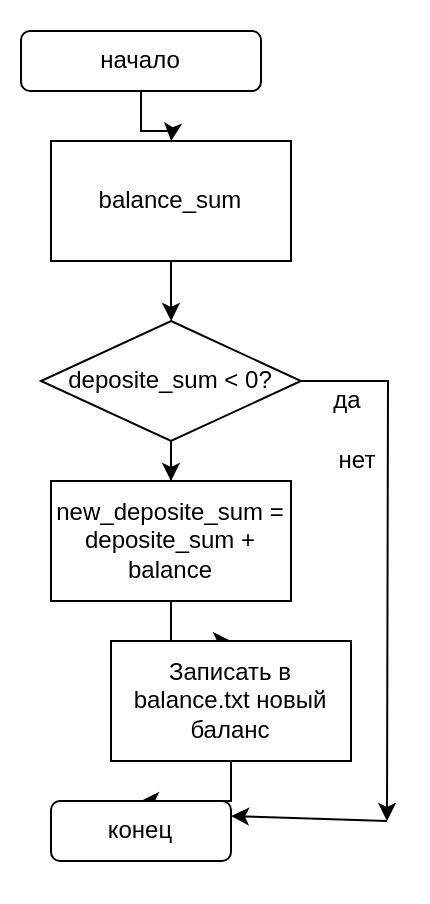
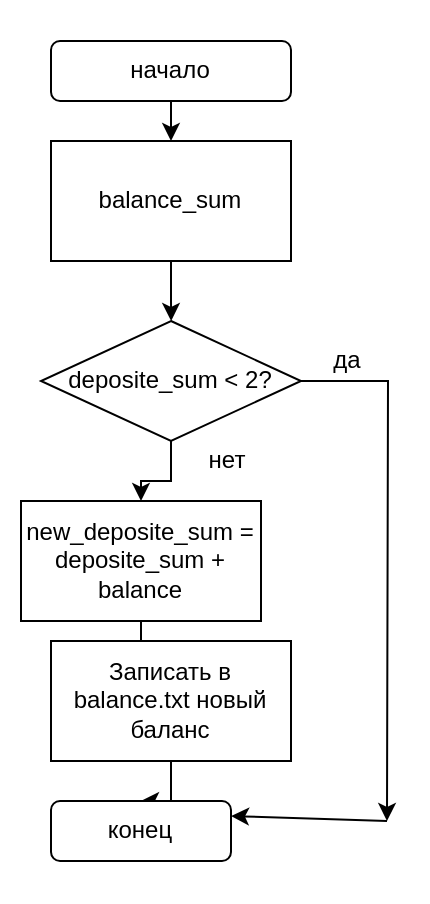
node "начало": moved (141, 61) -> (171, 71)
node "deposite_sum < 0?": label "deposite_sum < 0?" -> "deposite_sum < 2?"
node "да": moved (347, 401) -> (347, 361)
node "нет": moved (357, 461) -> (227, 461)
node "new_deposite_sum = deposite_sum + balance": moved (171, 541) -> (141, 561)
node "Записать в balance.txt новый баланс": moved (231, 701) -> (171, 701)
